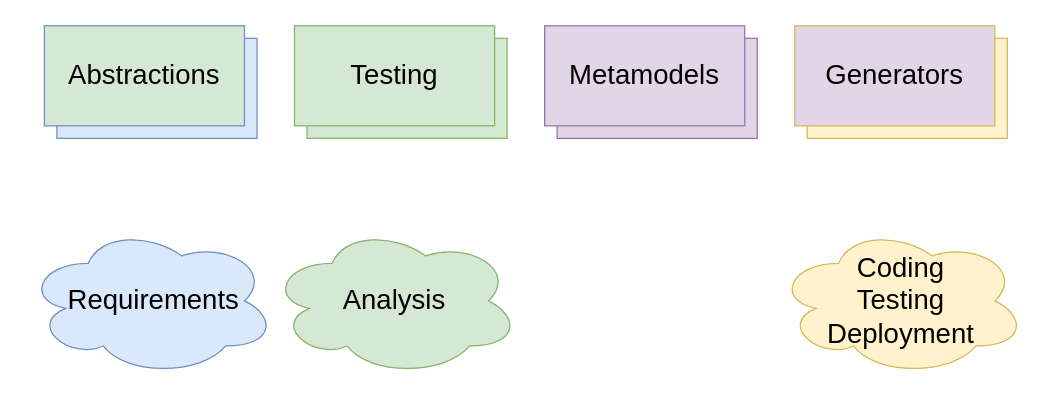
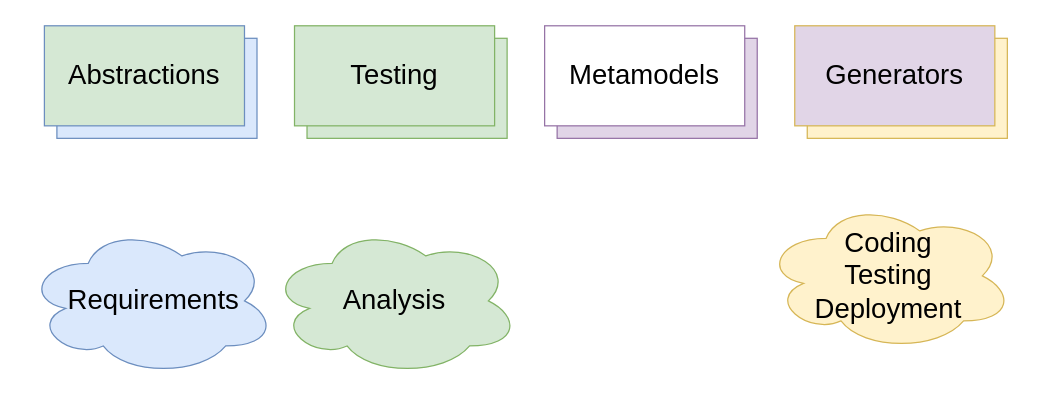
node "Metamodels": fillcolor #e1d5e7 -> #ffffff
node "Coding Testing Deployment": moved (901, 301) -> (888, 276)
